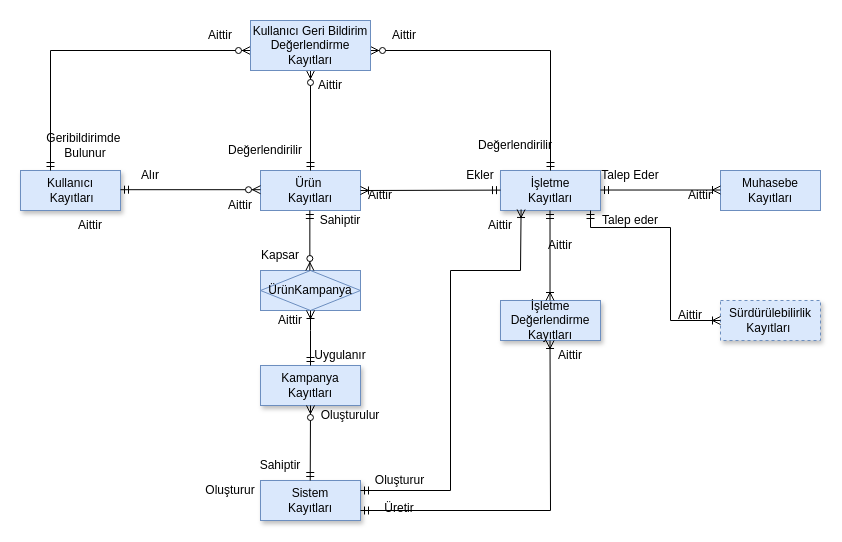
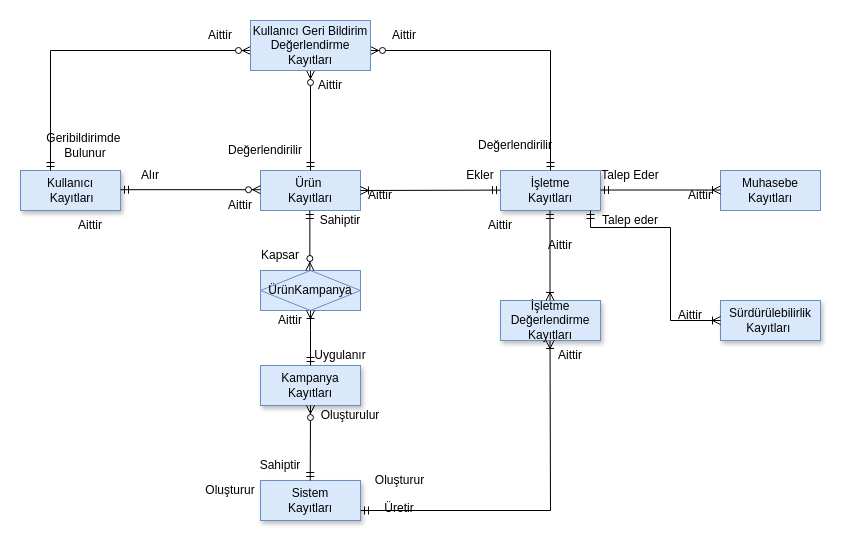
node "Sürdürülebilirlik Kayıtları": style dashed -> solid
edge "İşletme Kayıtları" -- "Sistem Kayıtları": removed
